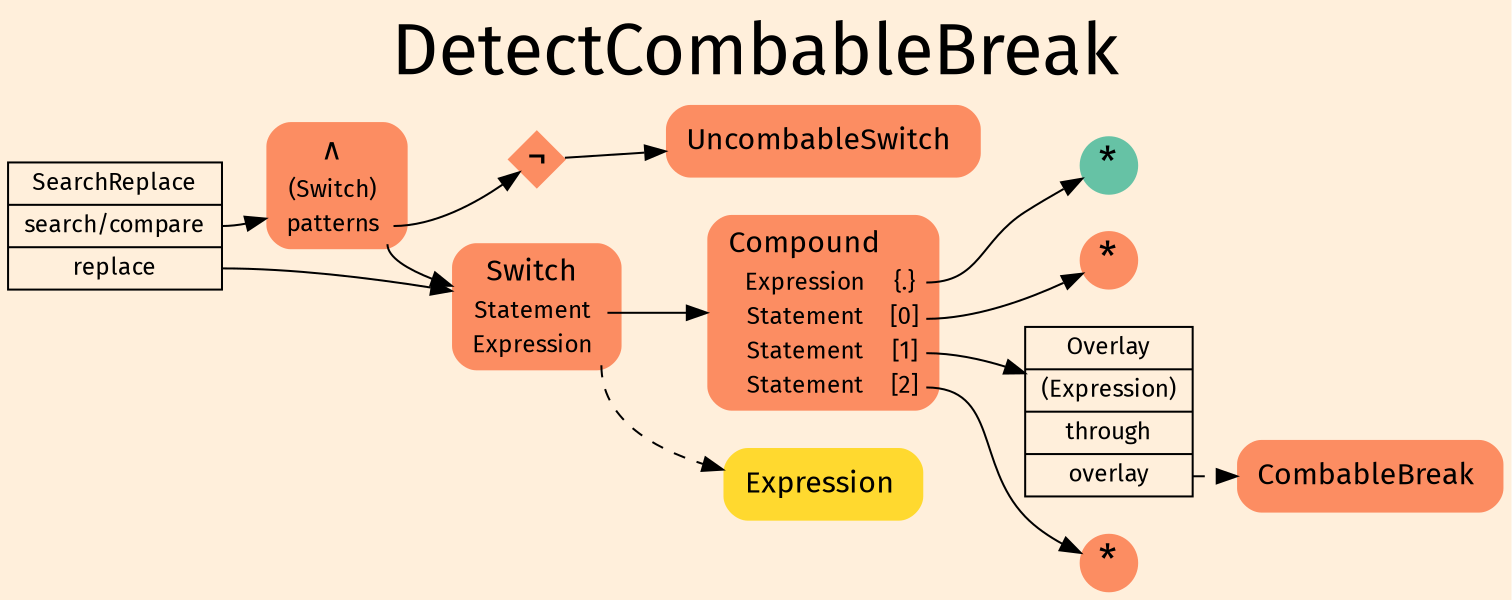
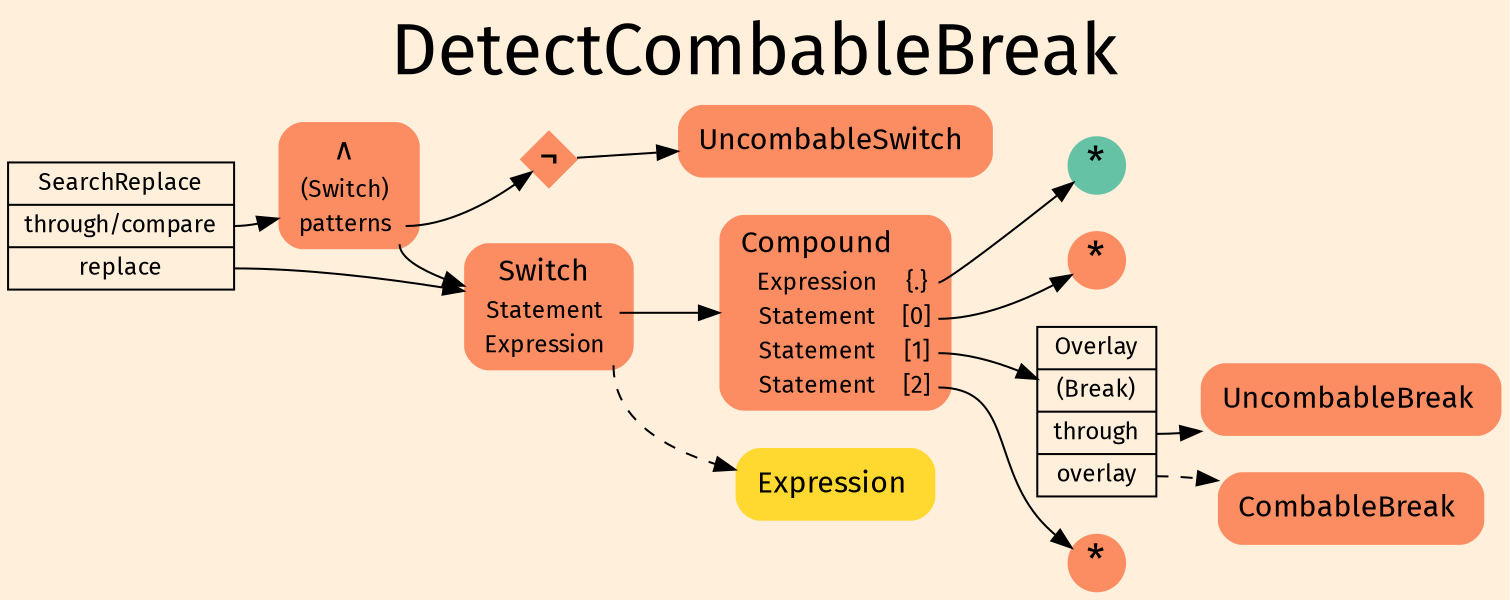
node "SearchReplace": text "search/compare" -> "through/compare"
node "Overlay": text "(Expression)" -> "(Break)"
node "UncombableBreak": added
